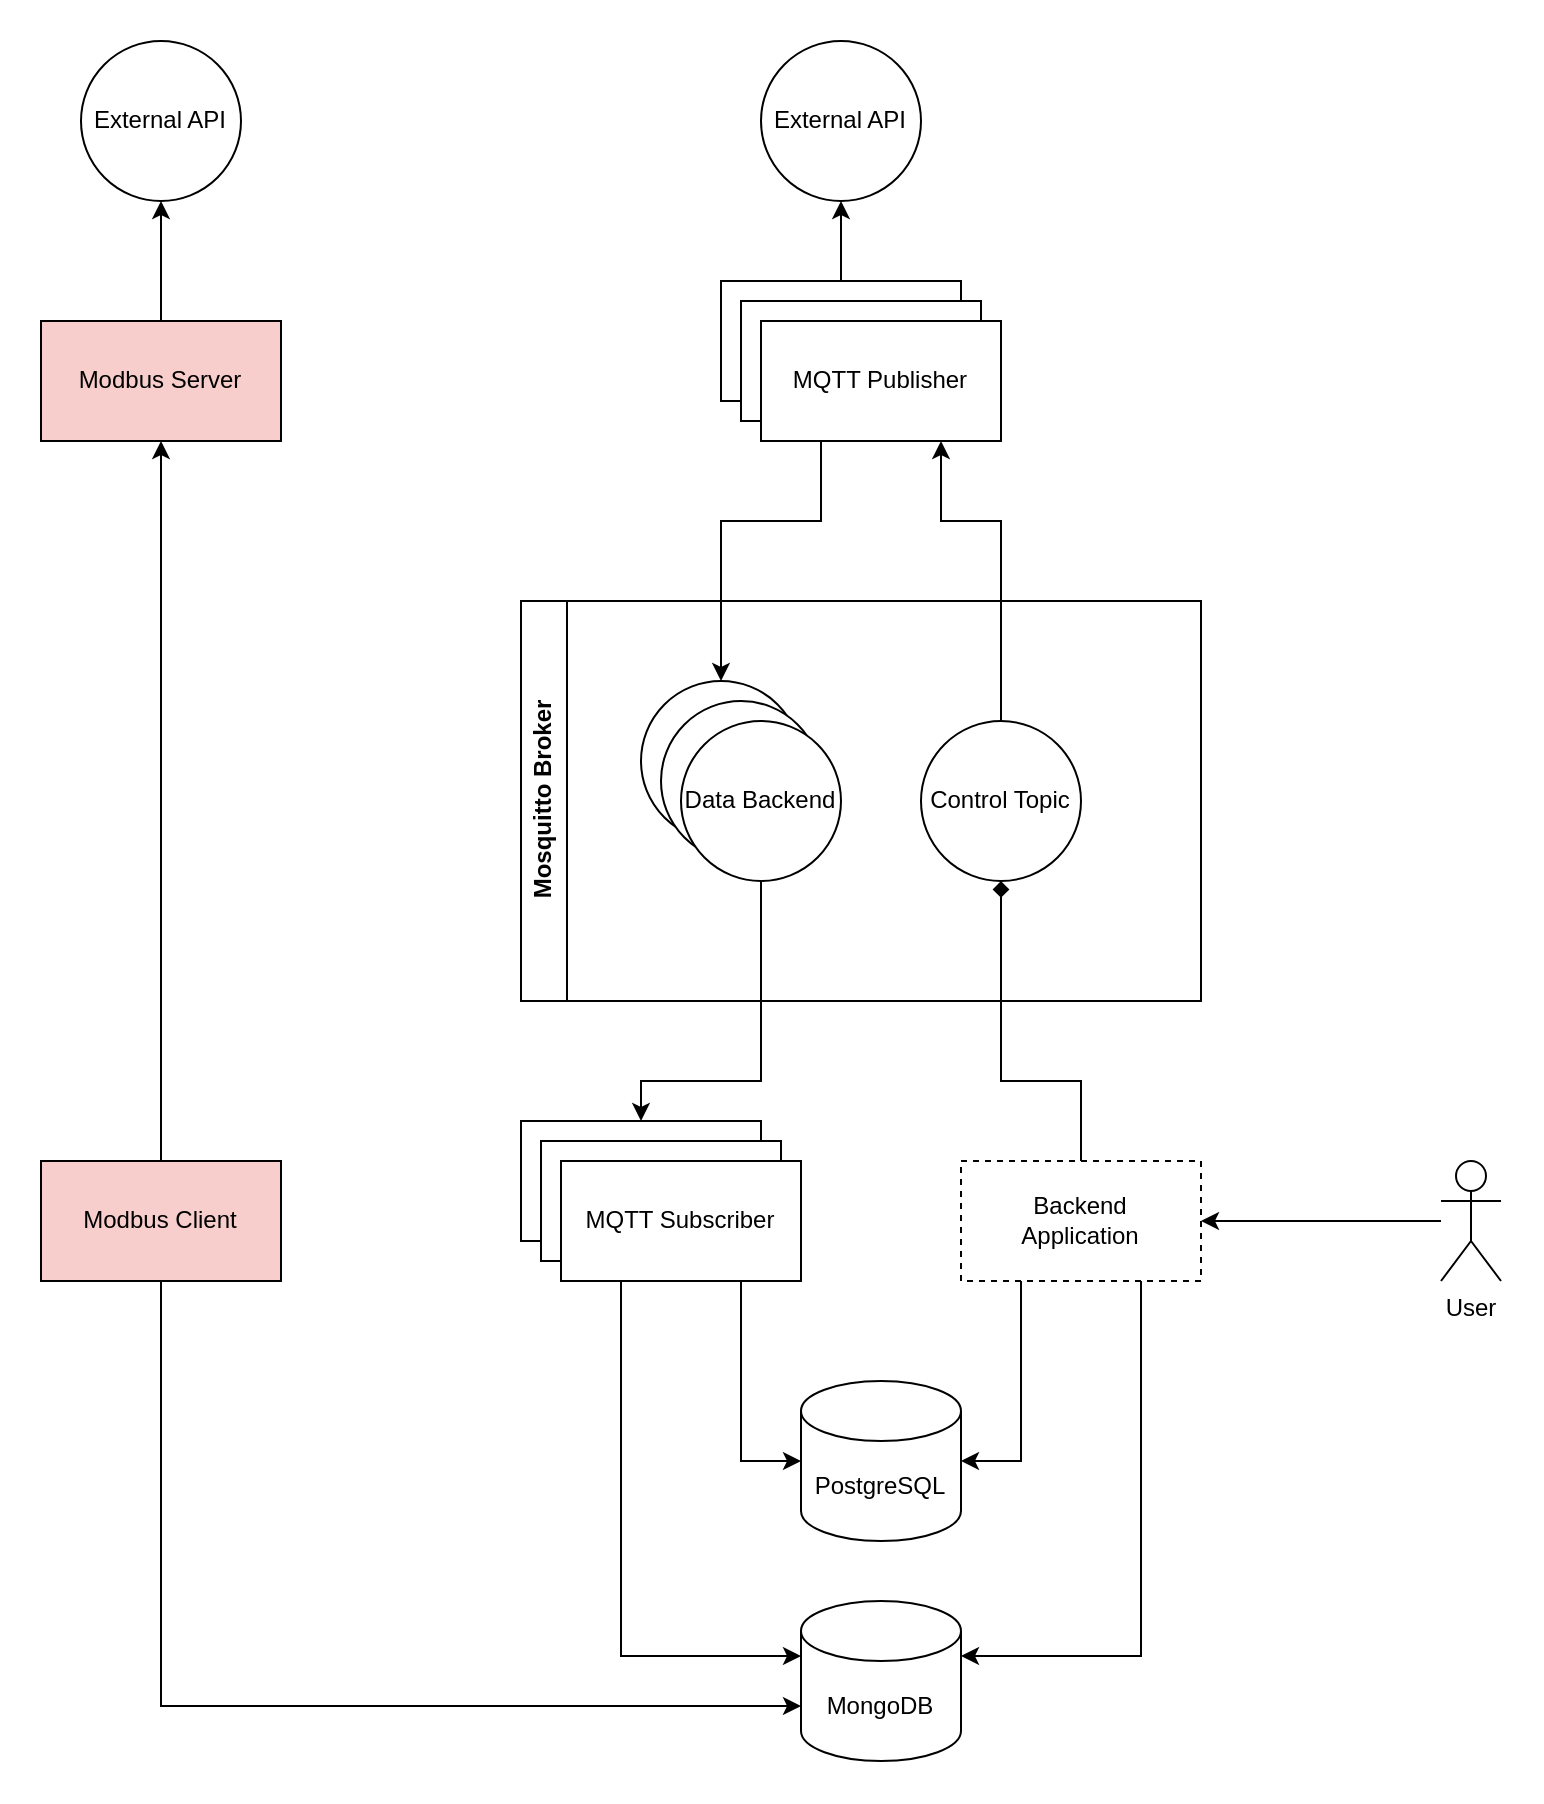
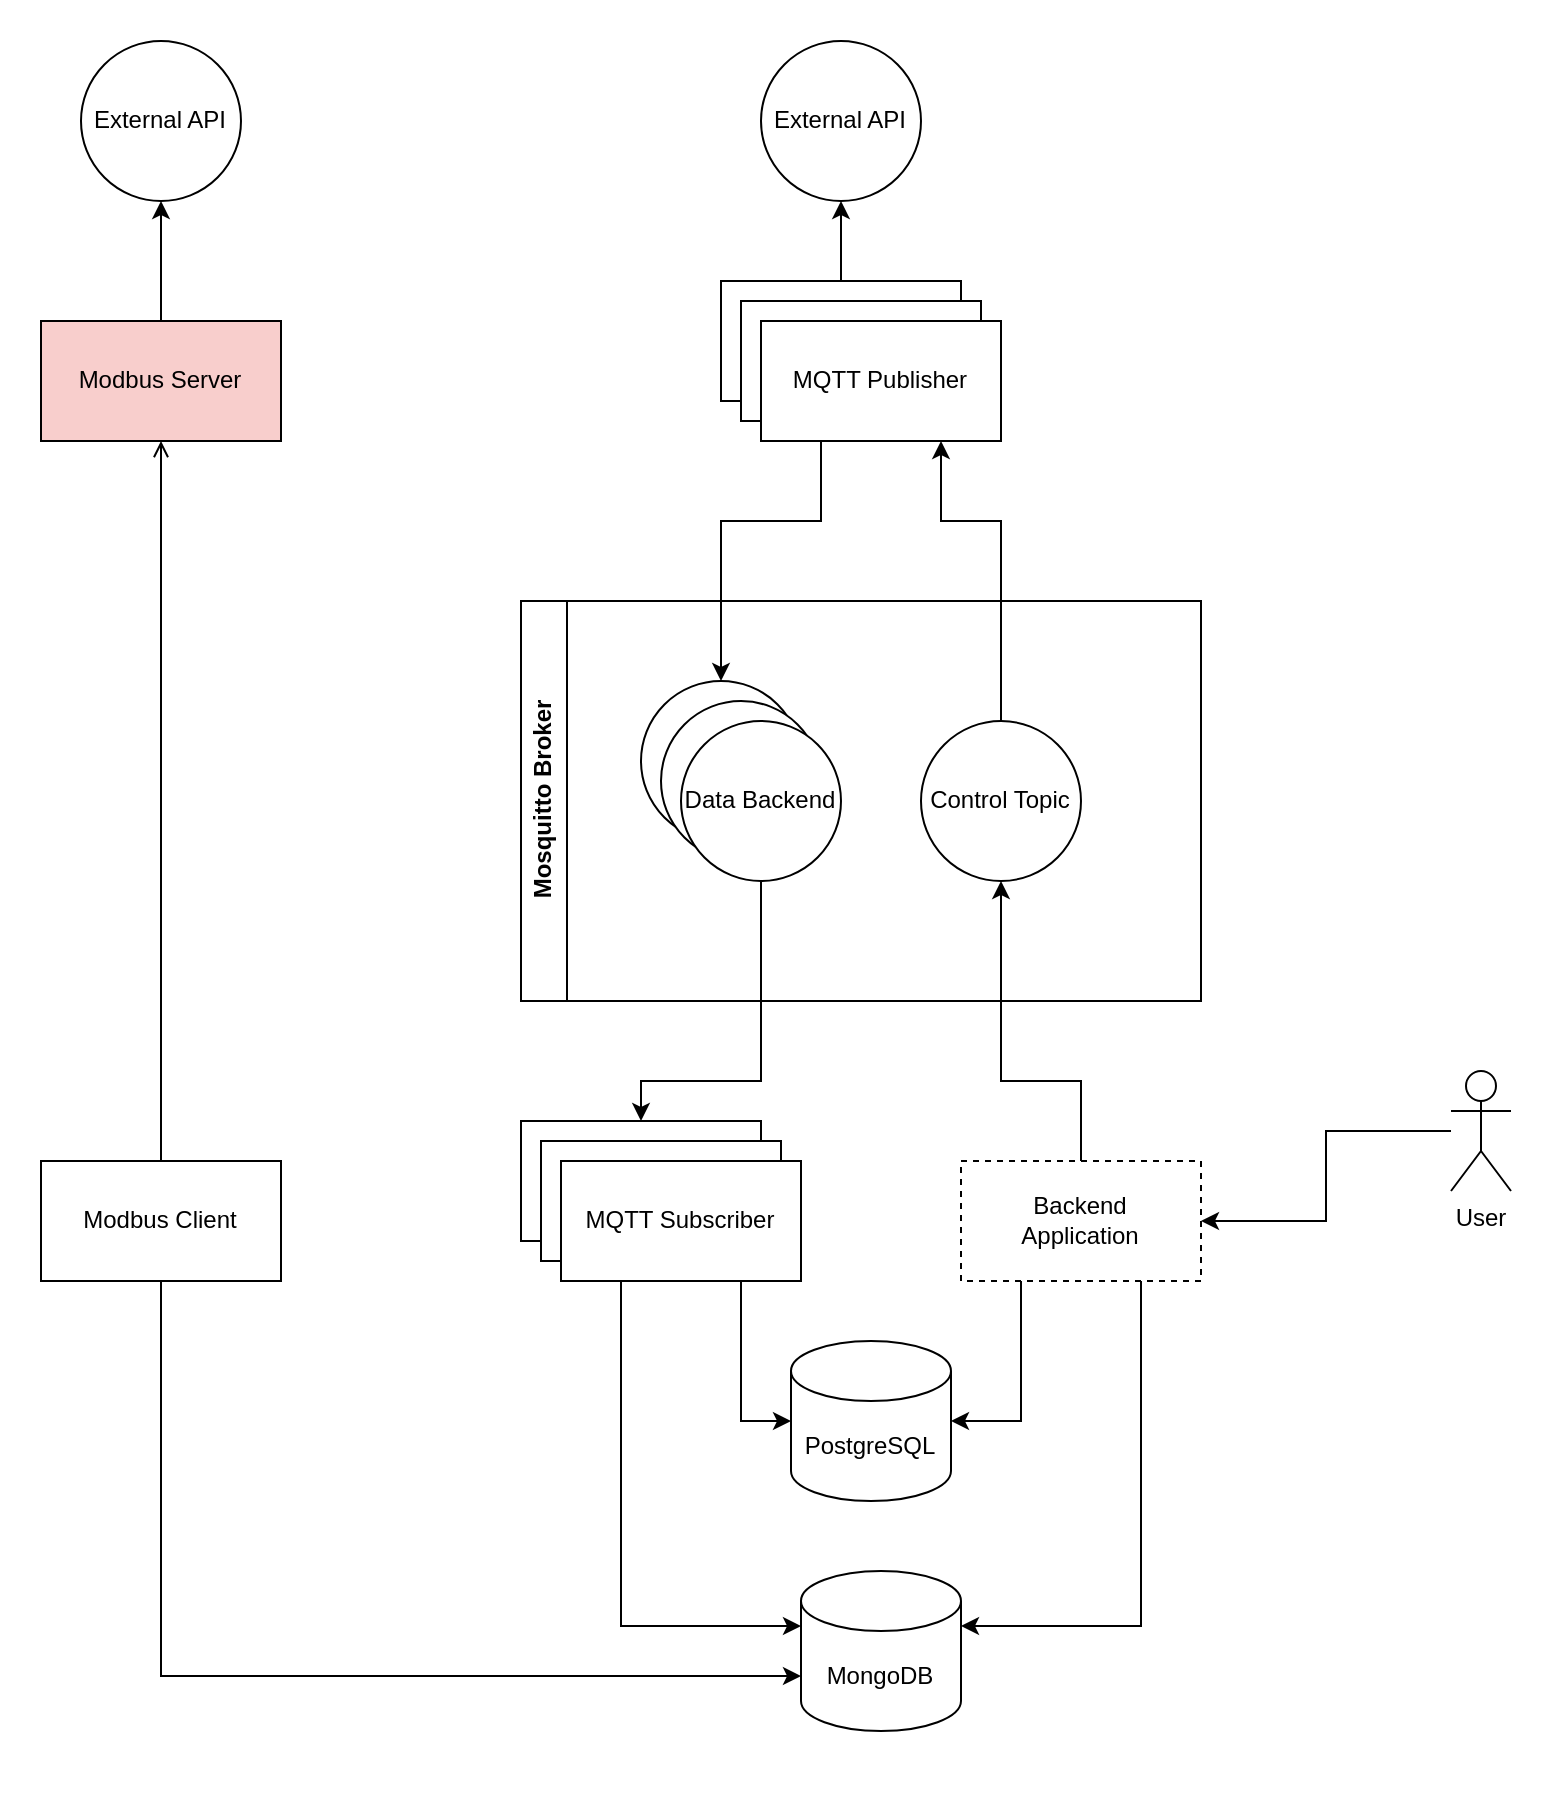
edge "Modbus Client" -> "Modbus Server": arrowhead classic -> open
edge "Backend Application" -> "Control Topic": arrowhead diamond -> classic
node "Modbus Client": fillcolor #f8cecc -> #ffffff
node "User": moved (1471, 1221) -> (1481, 1131)
node "PostgreSQL": moved (881, 1461) -> (871, 1421)
node "MongoDB": moved (881, 1681) -> (881, 1651)
